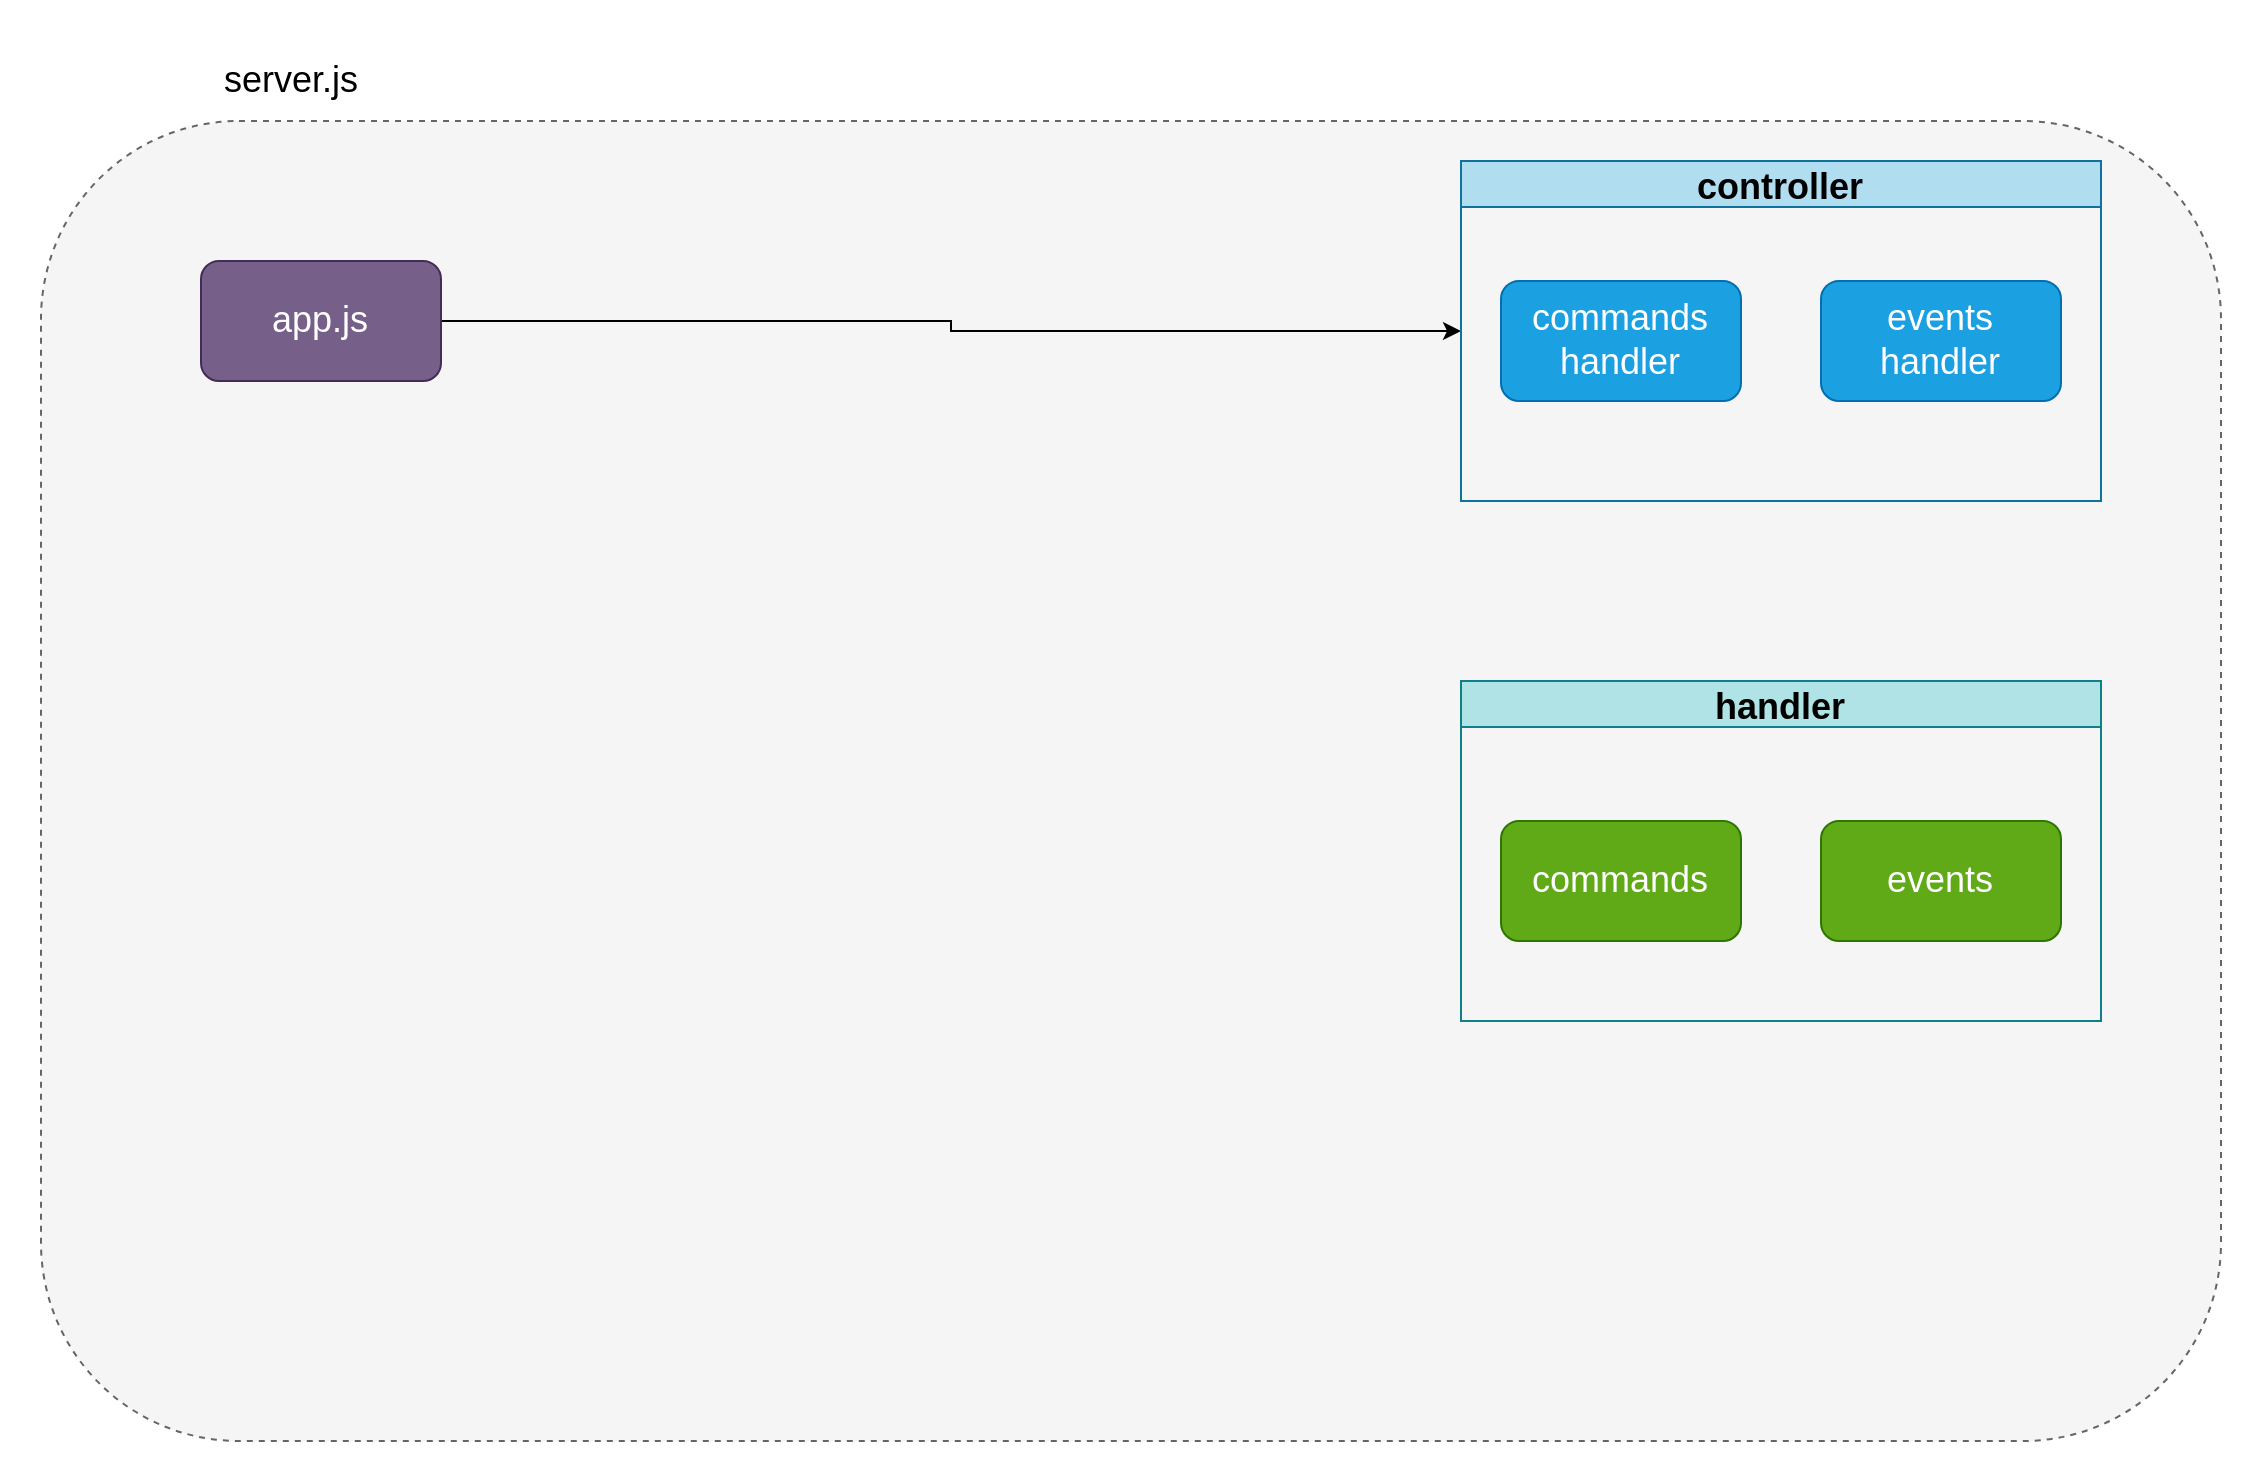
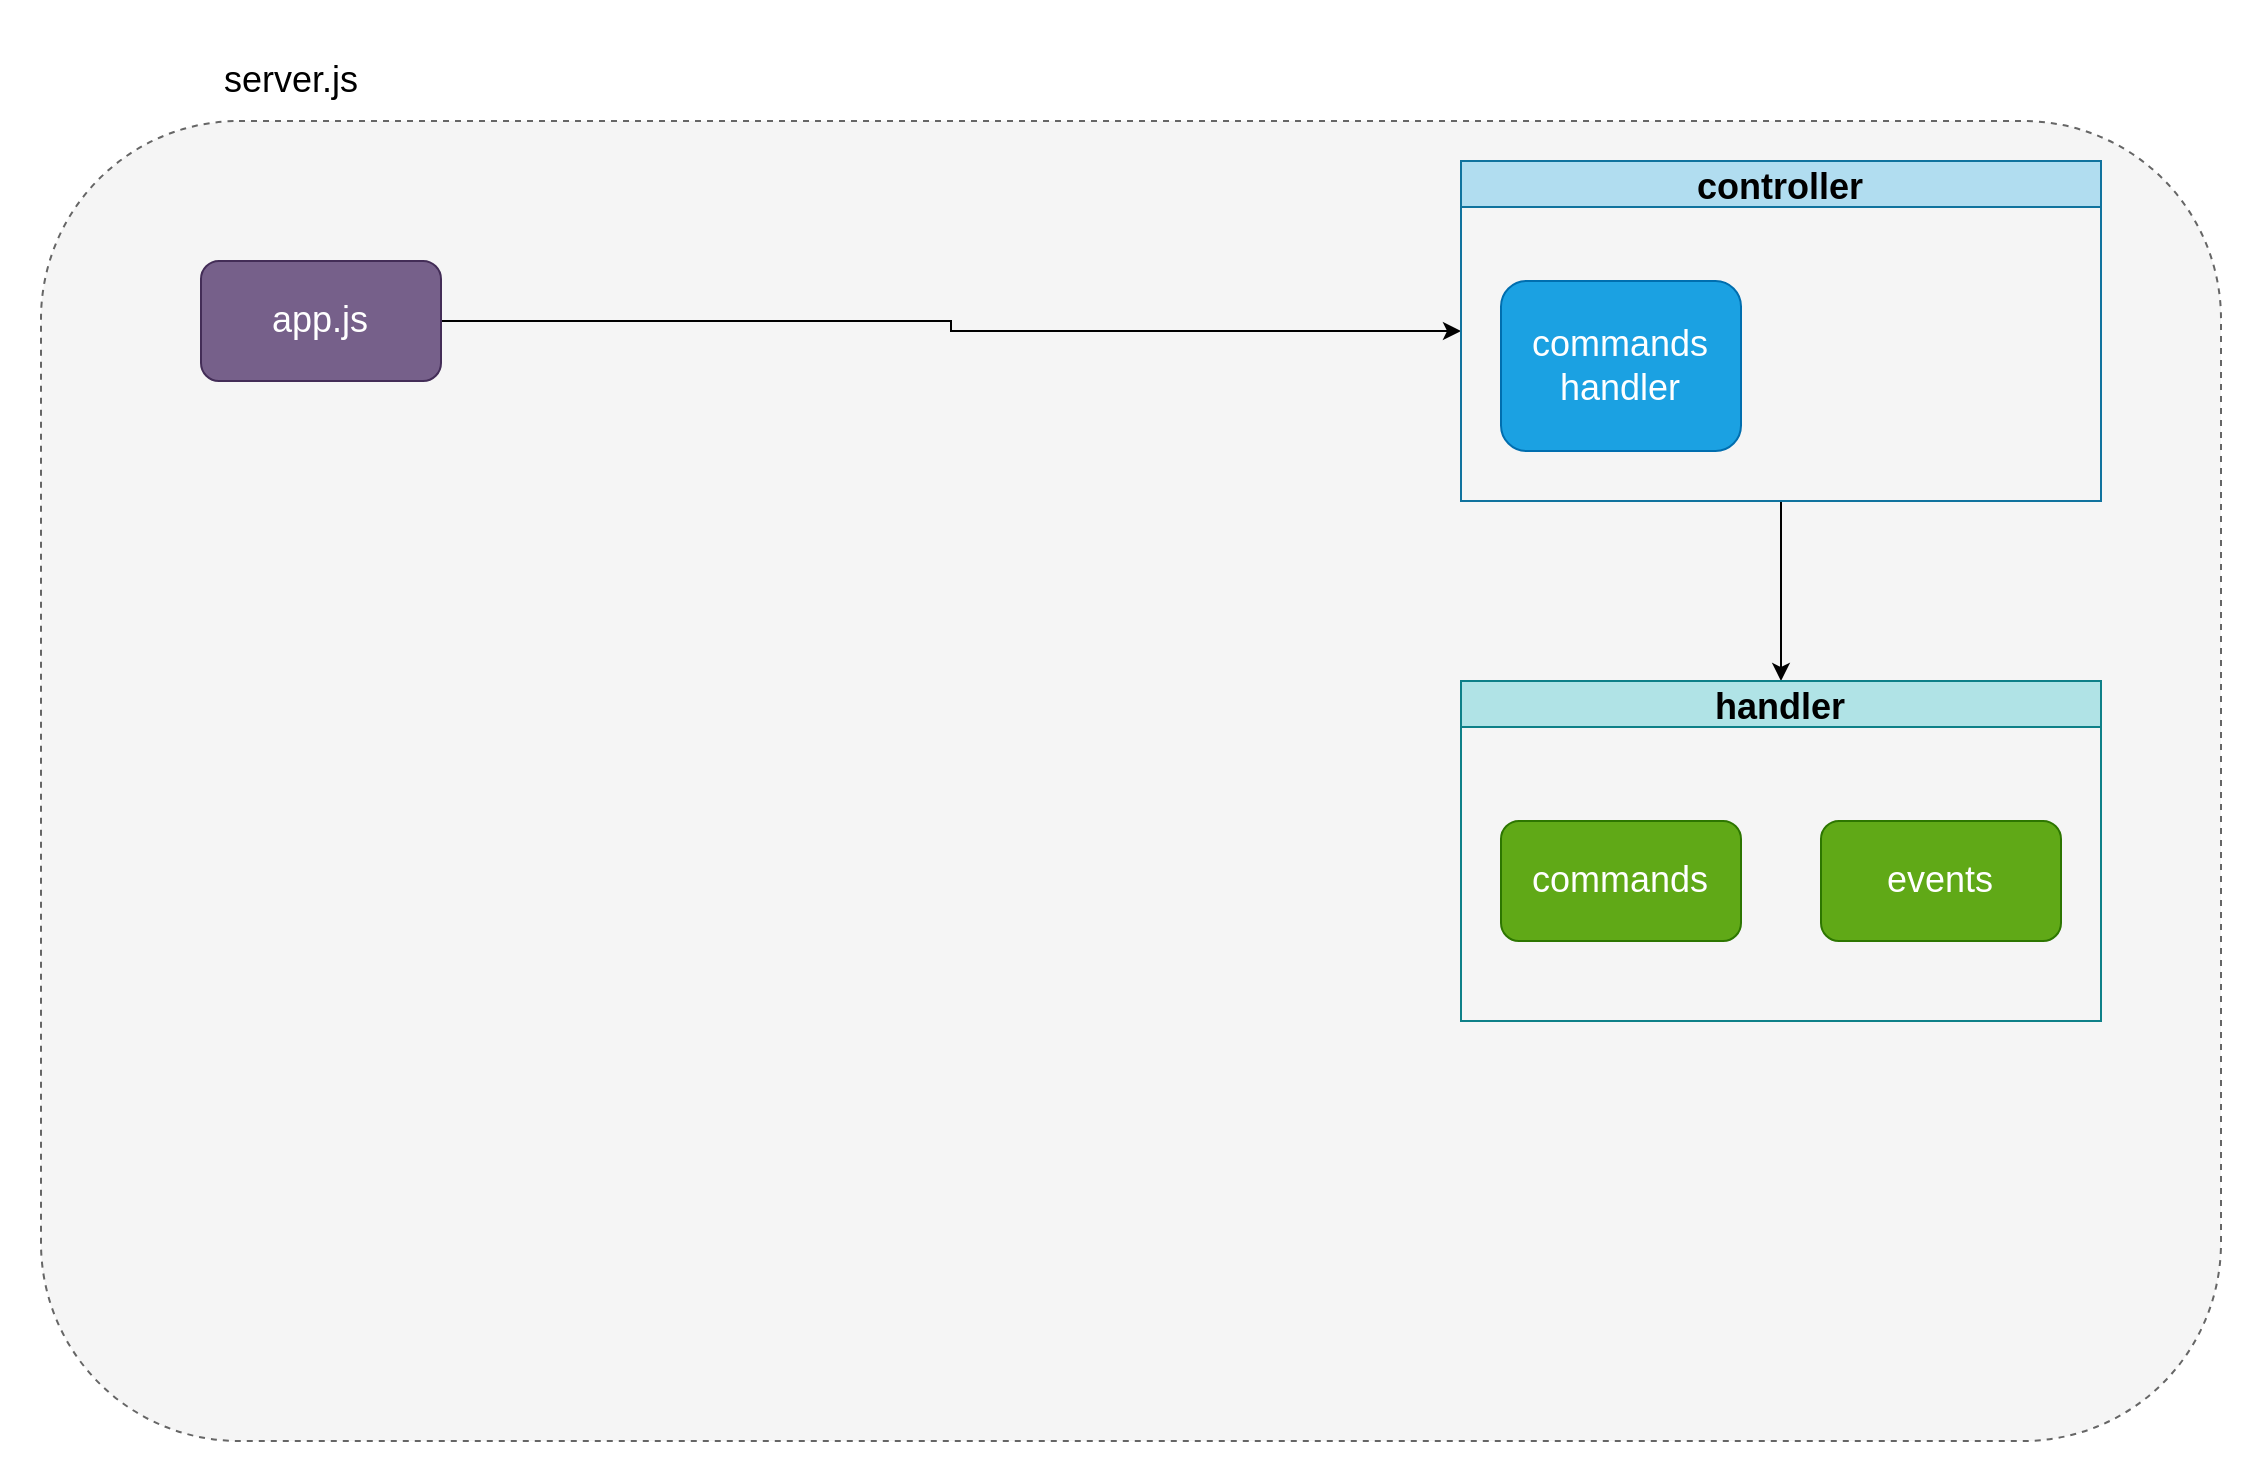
node "commands handler": size 240x120 -> 240x170
node "events handler": removed
edge "controller" -> "handler": added
